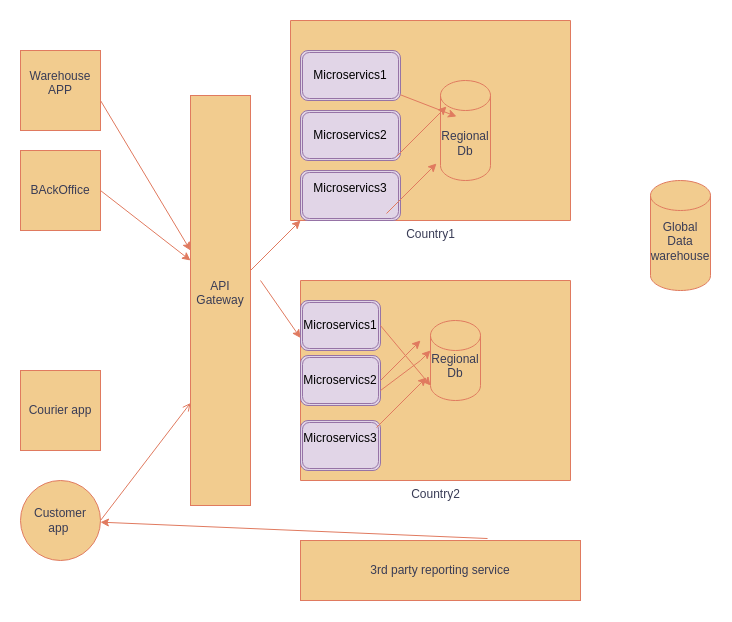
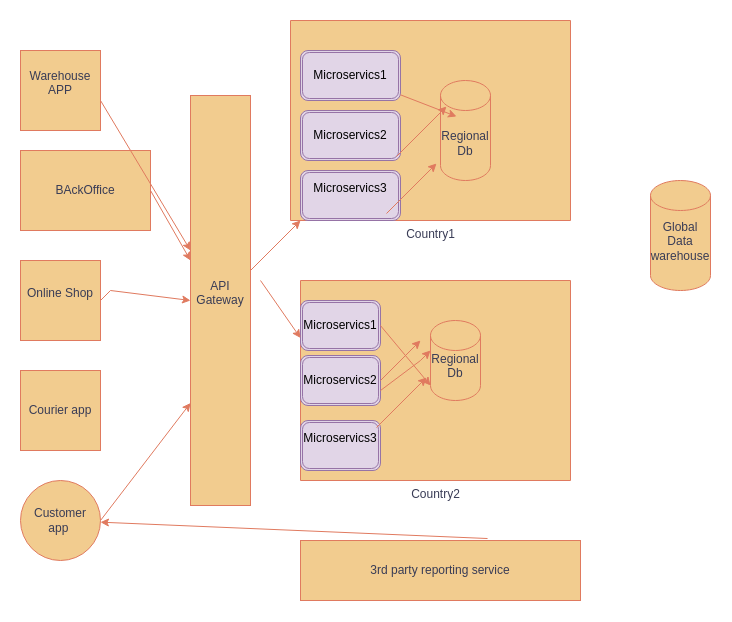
node "BAckOffice": size 80x80 -> 130x80
edge "Online Shop" -> "API Gateway": added
node "Online Shop": added
edge "Customer app" -> "API Gateway": arrowhead open -> classic
